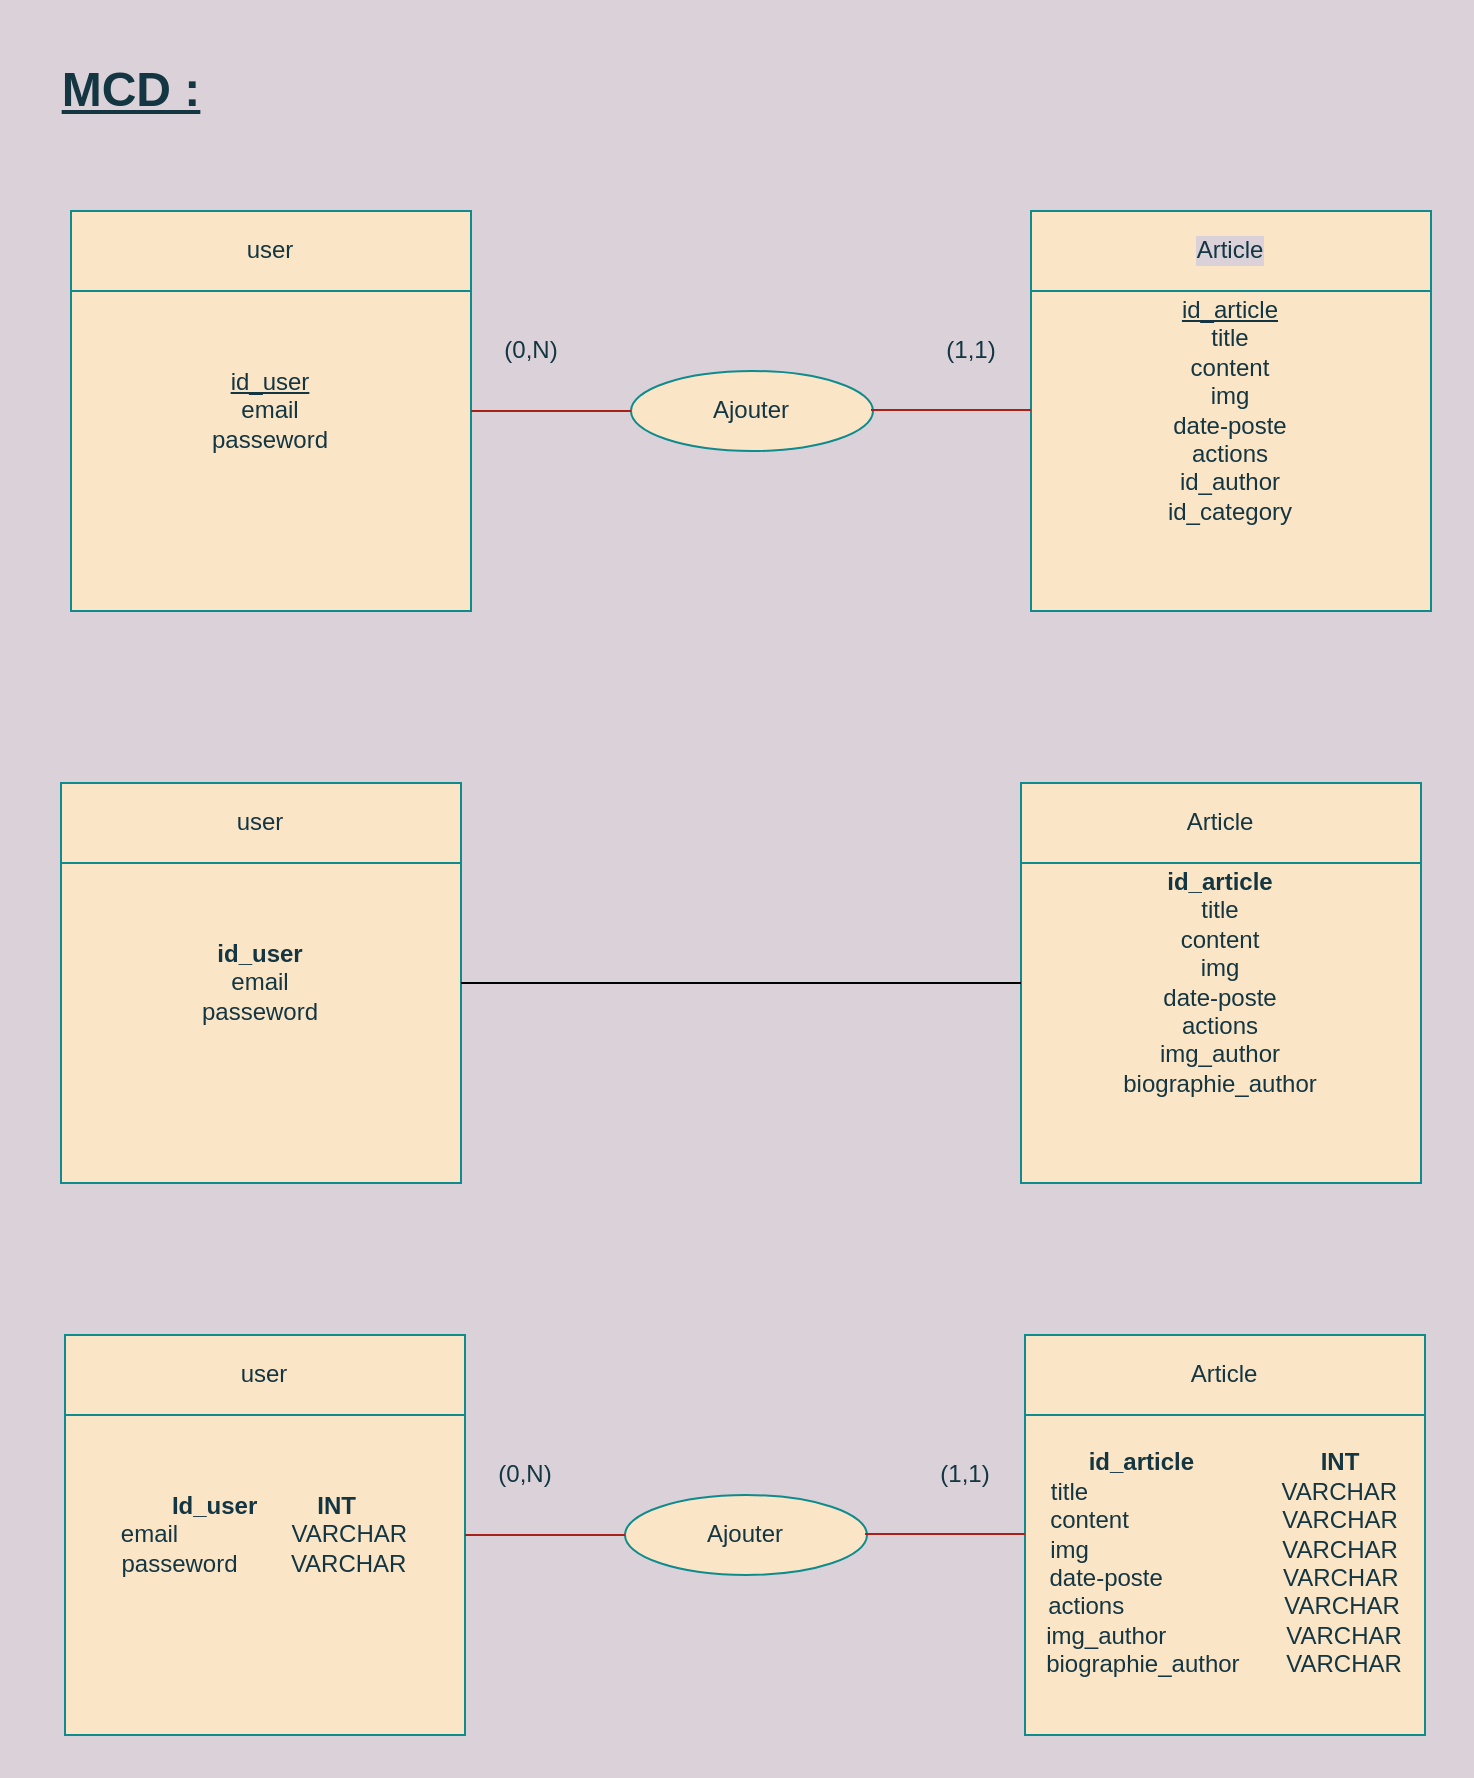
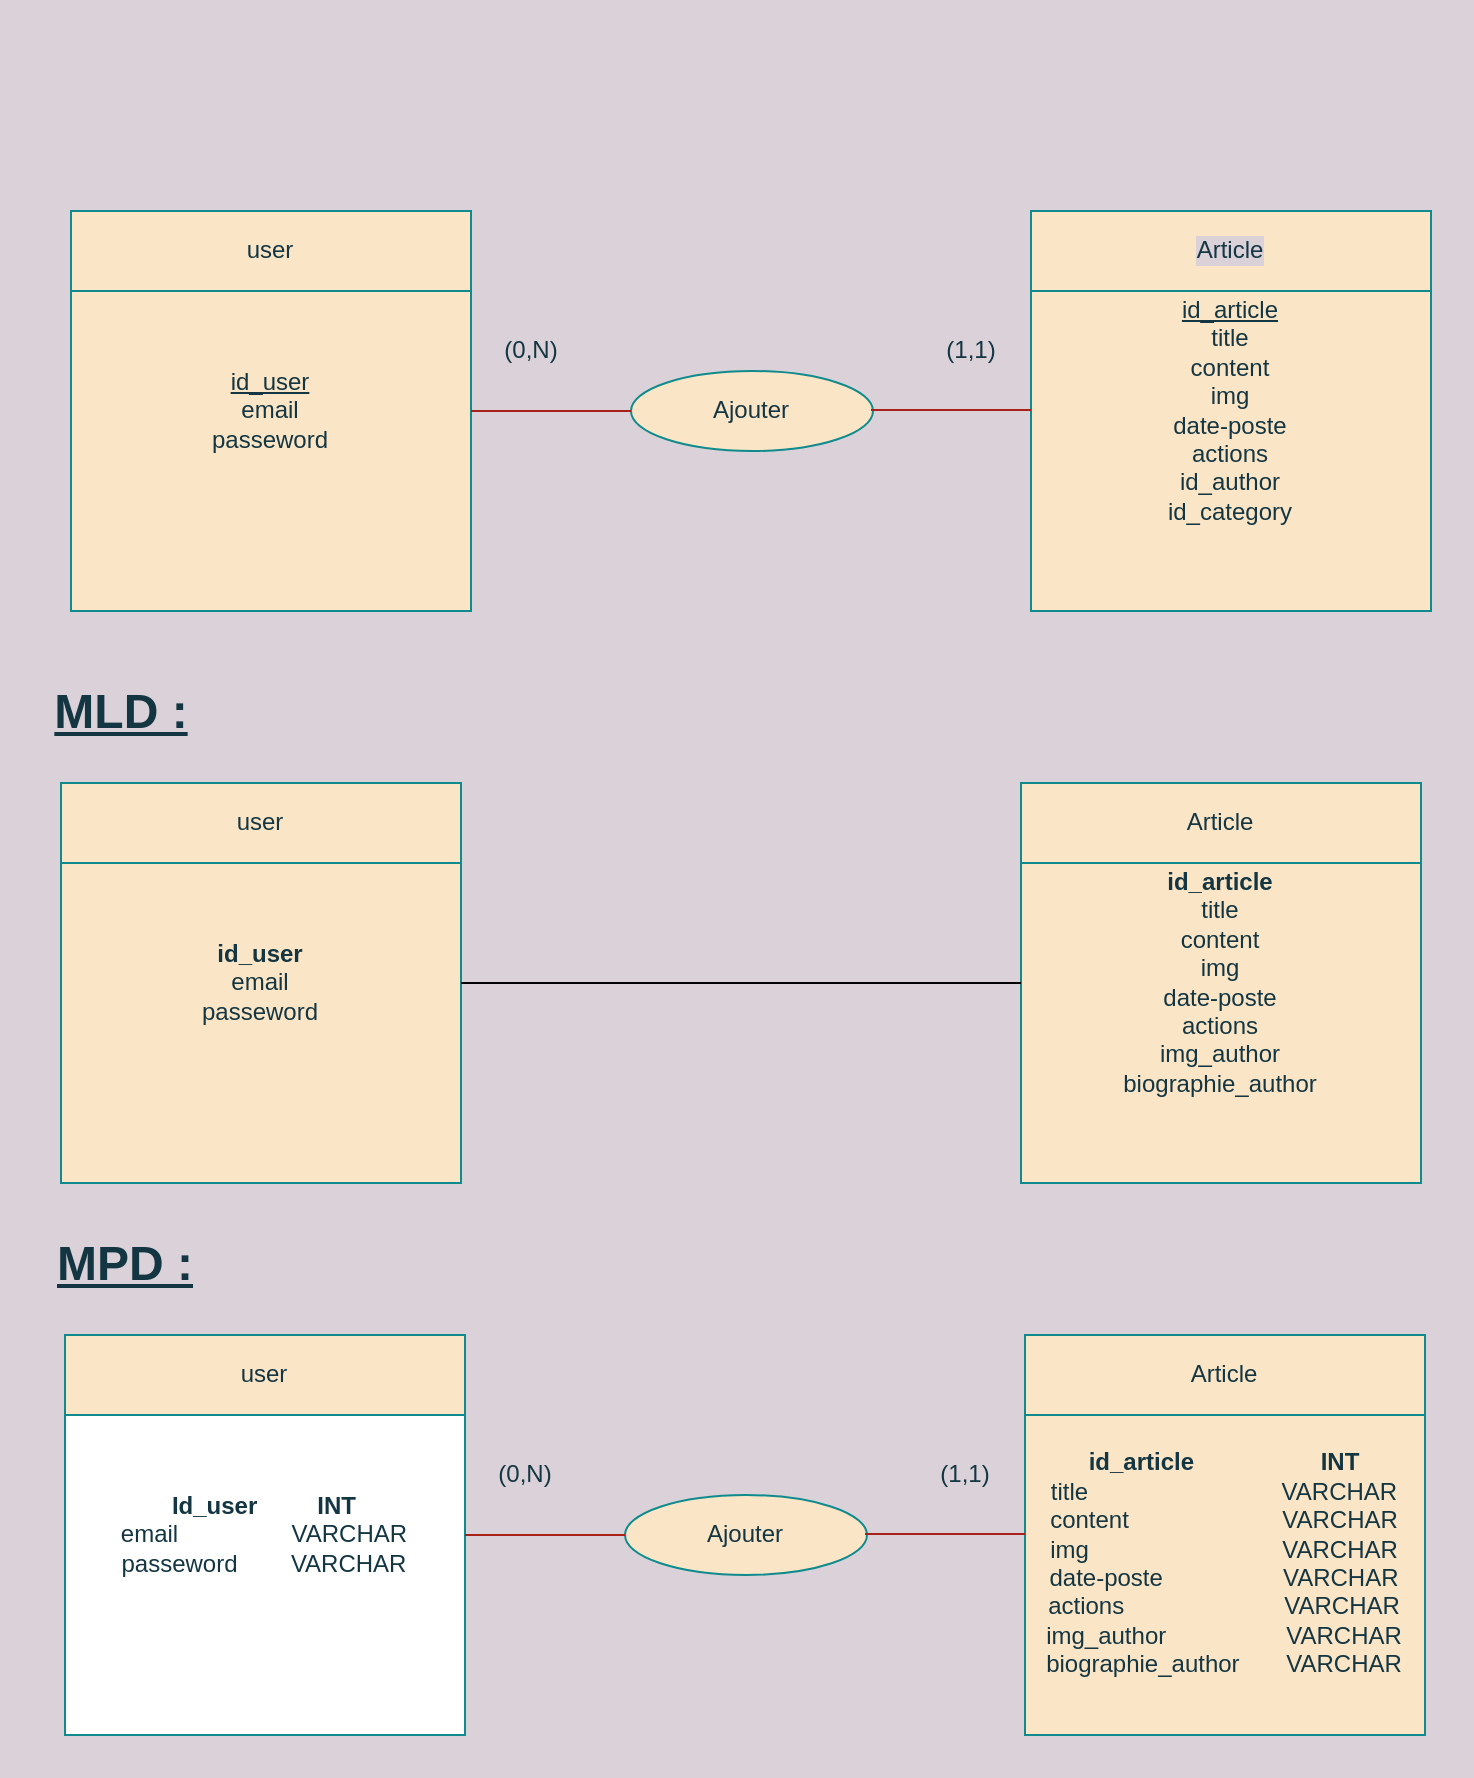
node "MCD :": removed
node "MLD :": added
node "MPD :": added
node "Id_user INT email VARCHAR passeword VARCHAR": fillcolor #fae5c7 -> #ffffff
